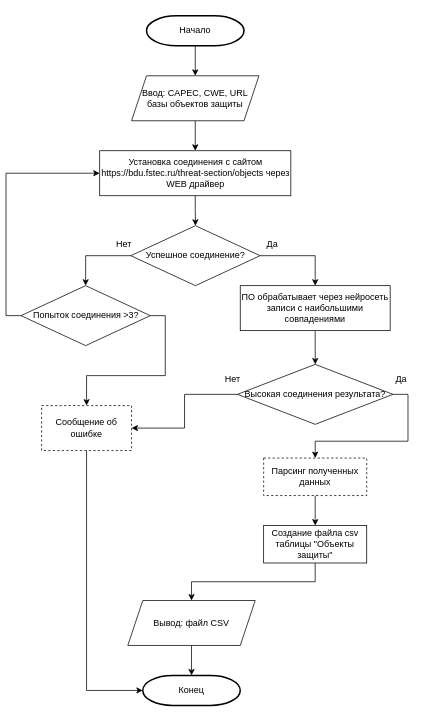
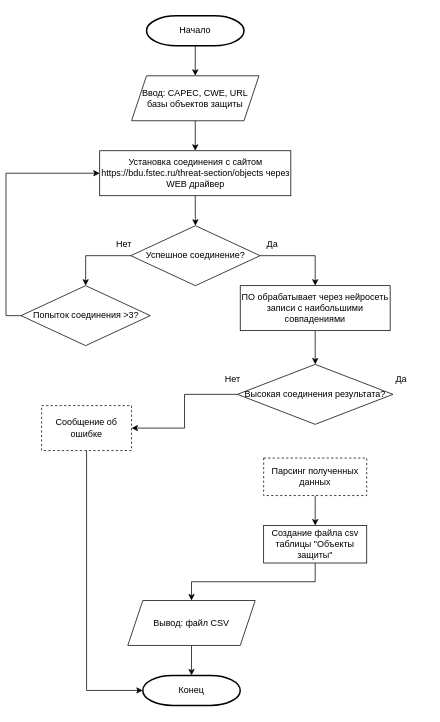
edge "Попыток соединения >3?" -> "Сообщение об ошибке": removed
edge "Высокая соединения результата?" -> "Парсинг полученных данных": removed
